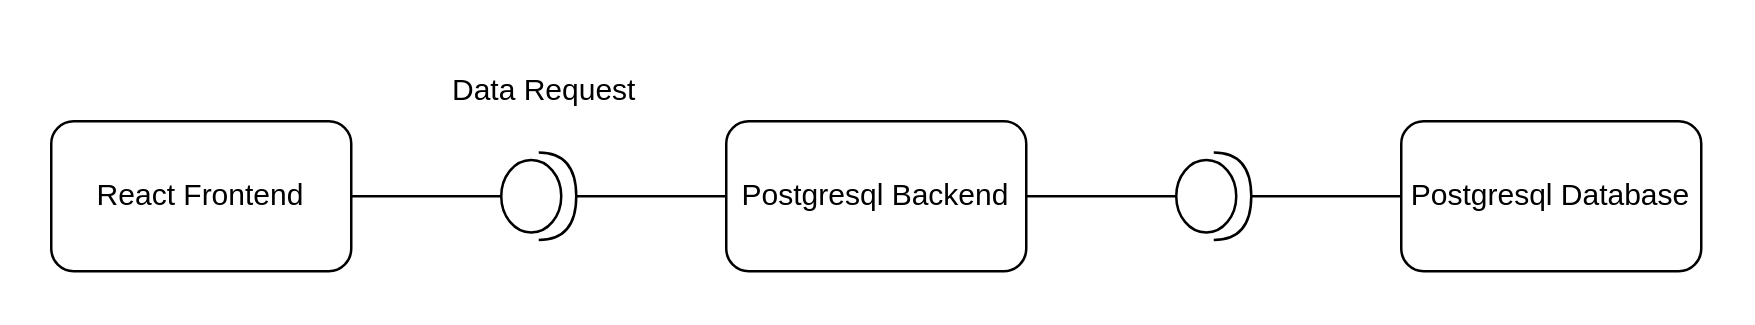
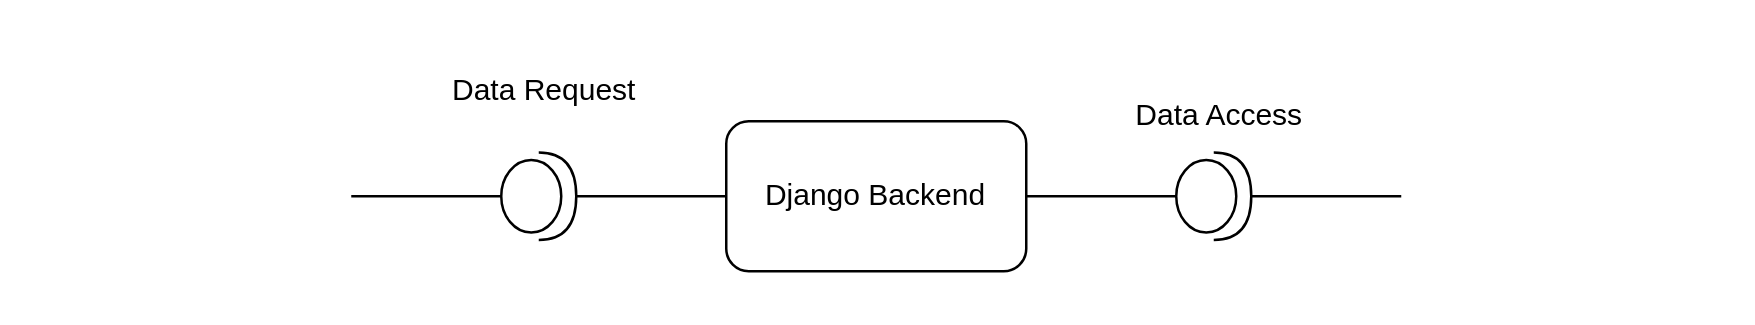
node "Data Access": added
node "React Frontend": removed
node "Postgresql Backend": label "Postgresql Backend" -> "Django Backend"
node "Postgresql Database": removed
